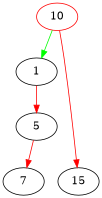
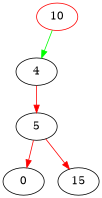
node "1": label "1" -> "4"
edge "10" -> "15": now "5" -> "15"
node "7": label "7" -> "0"
